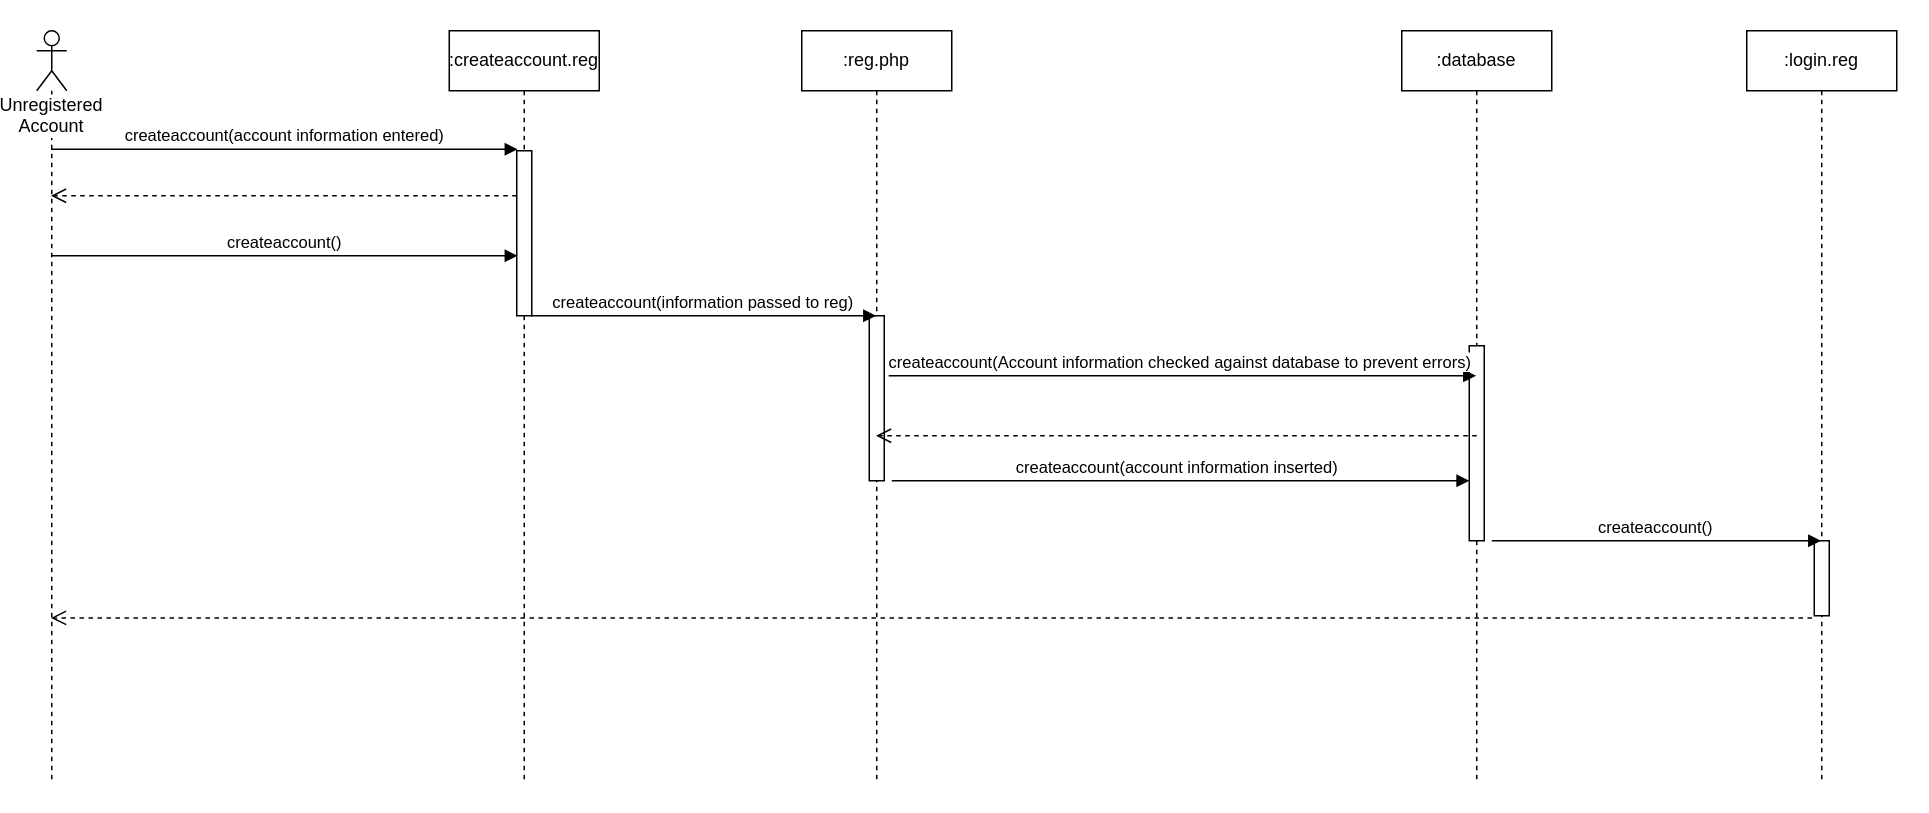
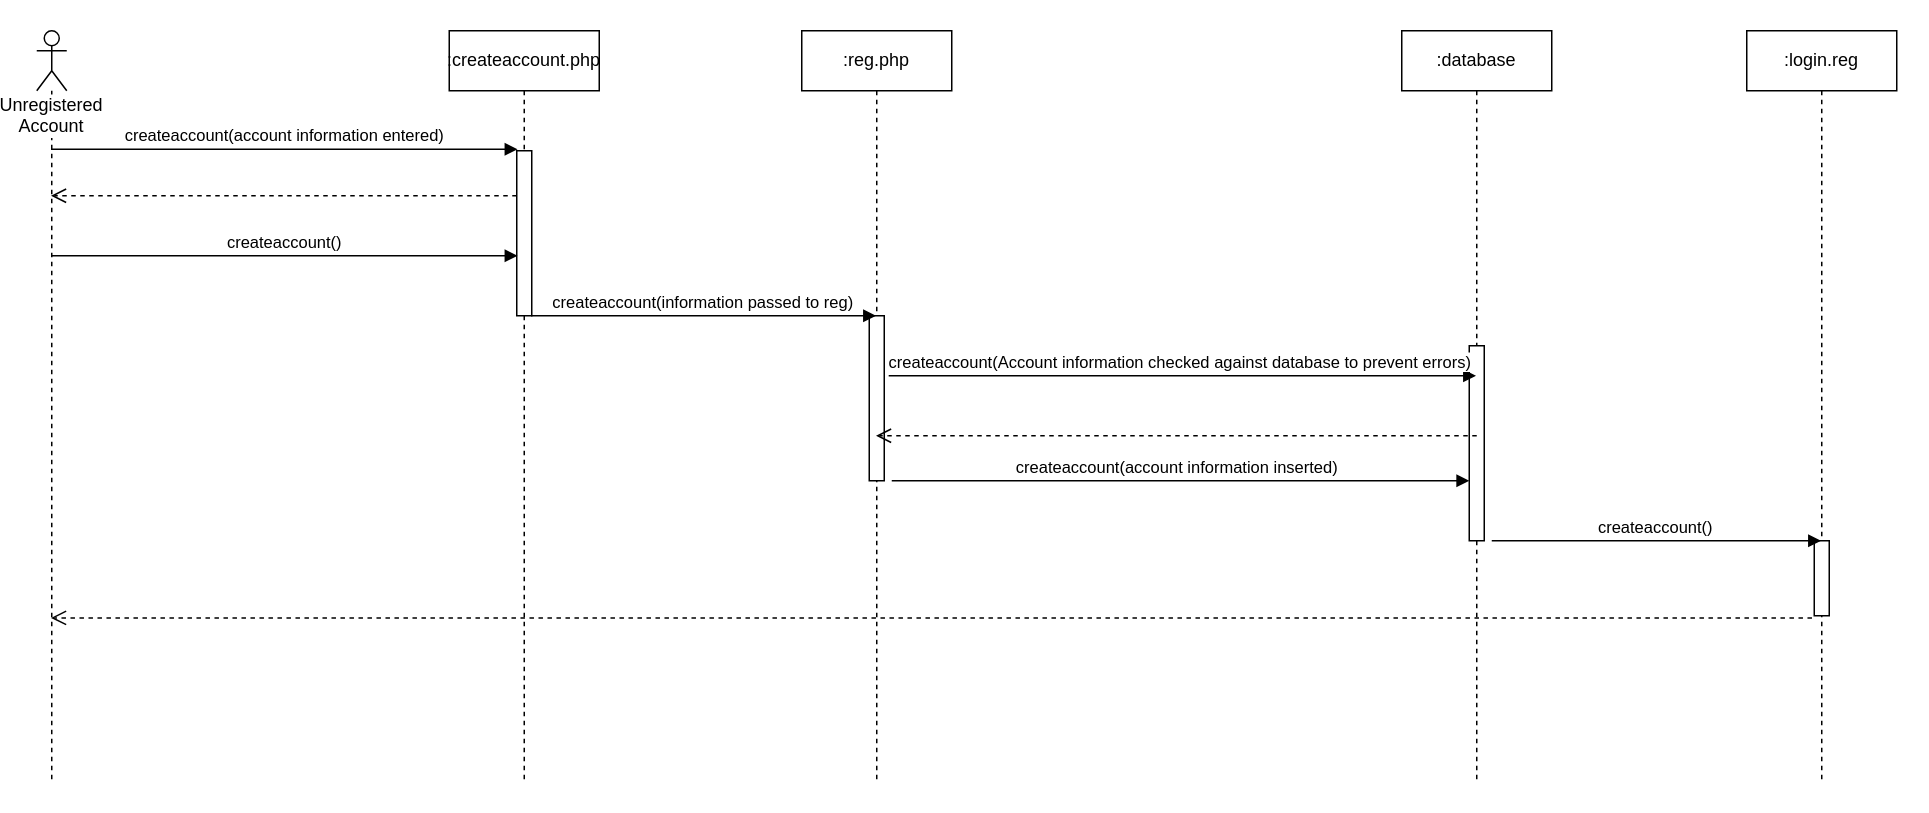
node ":createaccount.reg": label ":createaccount.reg" -> ":createaccount.php"
